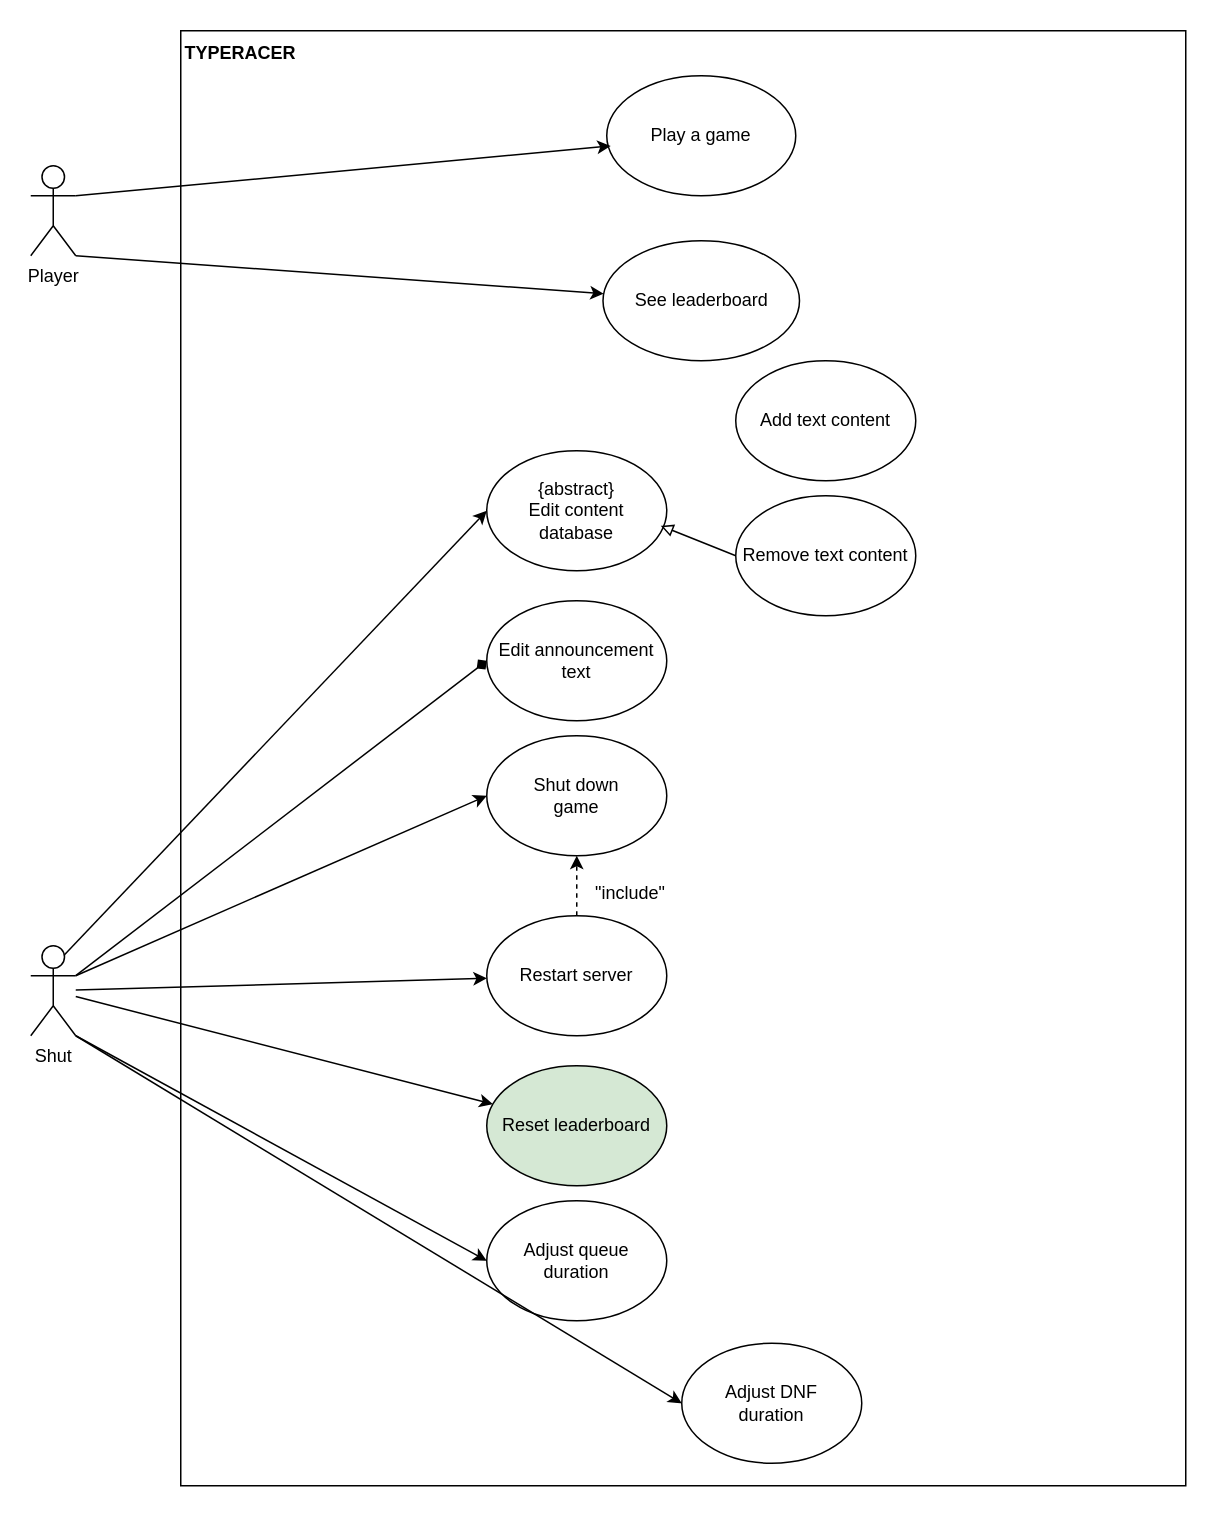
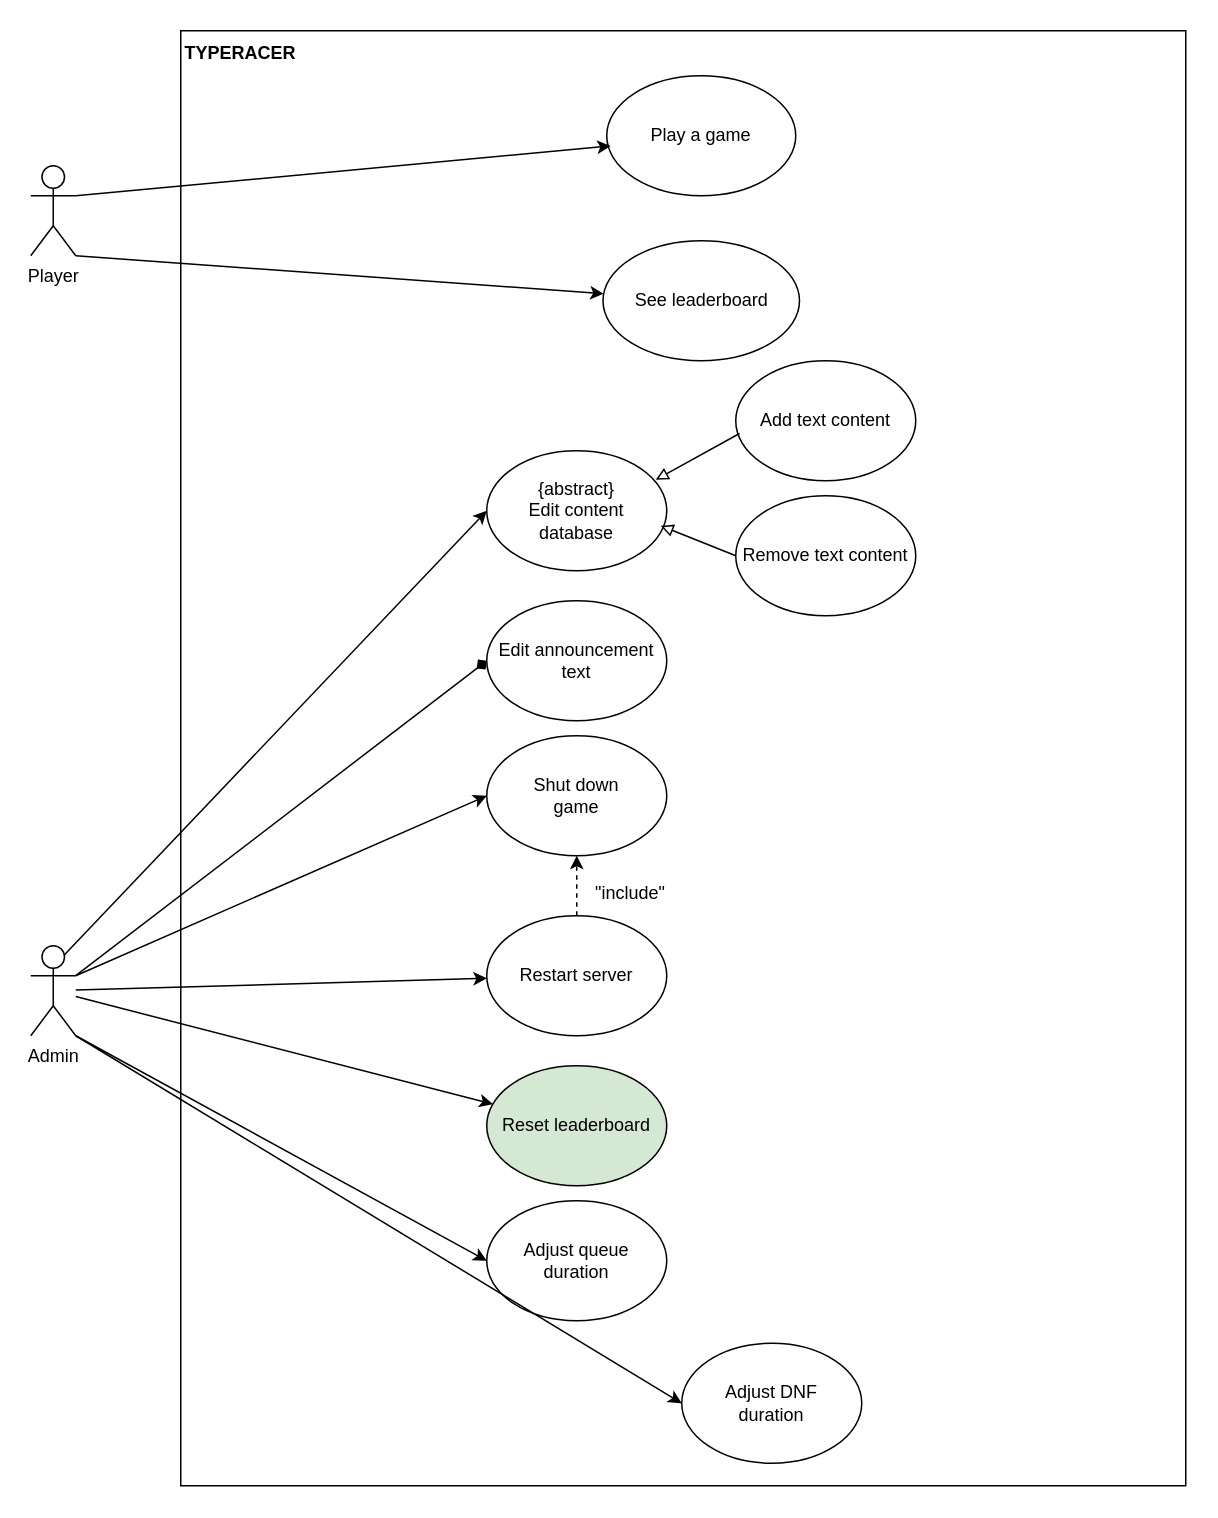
edge "Add text content" -> "{abstract} Edit content database": added
node "Shut": label "Shut" -> "Admin"
